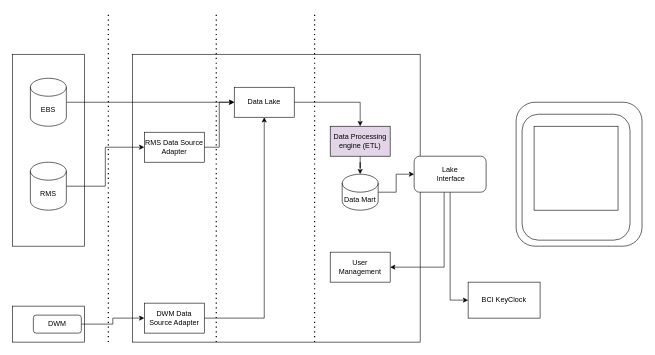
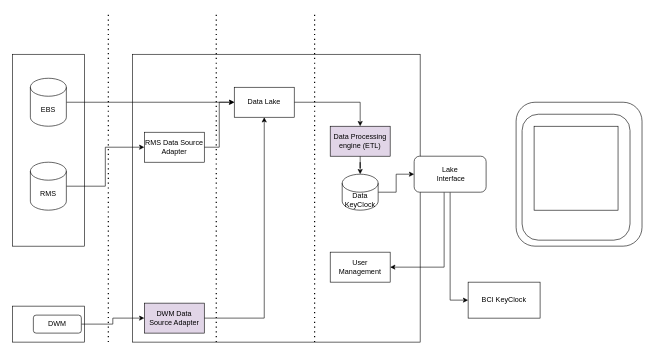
node "Data Mart": label "Data Mart" -> "Data KeyClock"
node "DWM Data Source Adapter": fillcolor #ffffff -> #e1d5e7
